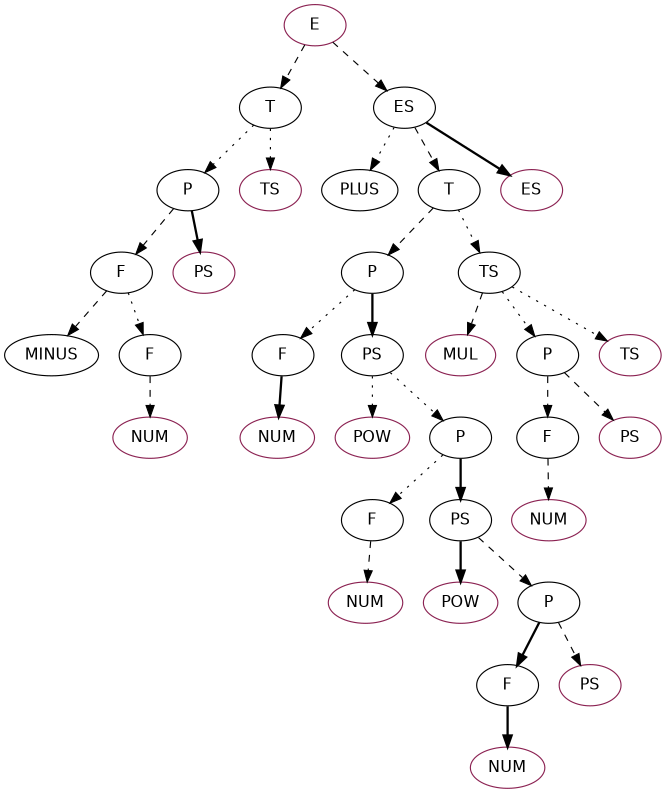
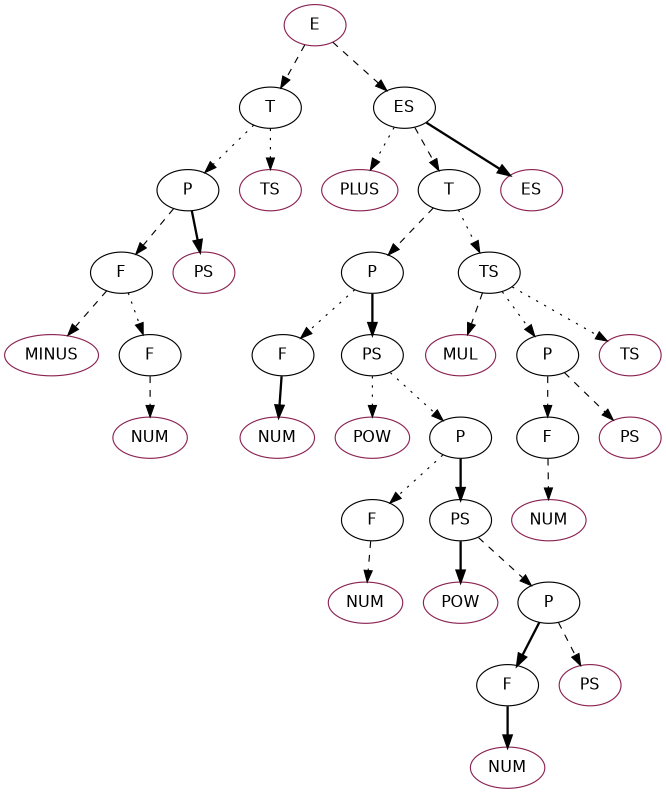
node "PLUS": color black -> violetred4
node "MINUS": color black -> violetred4
